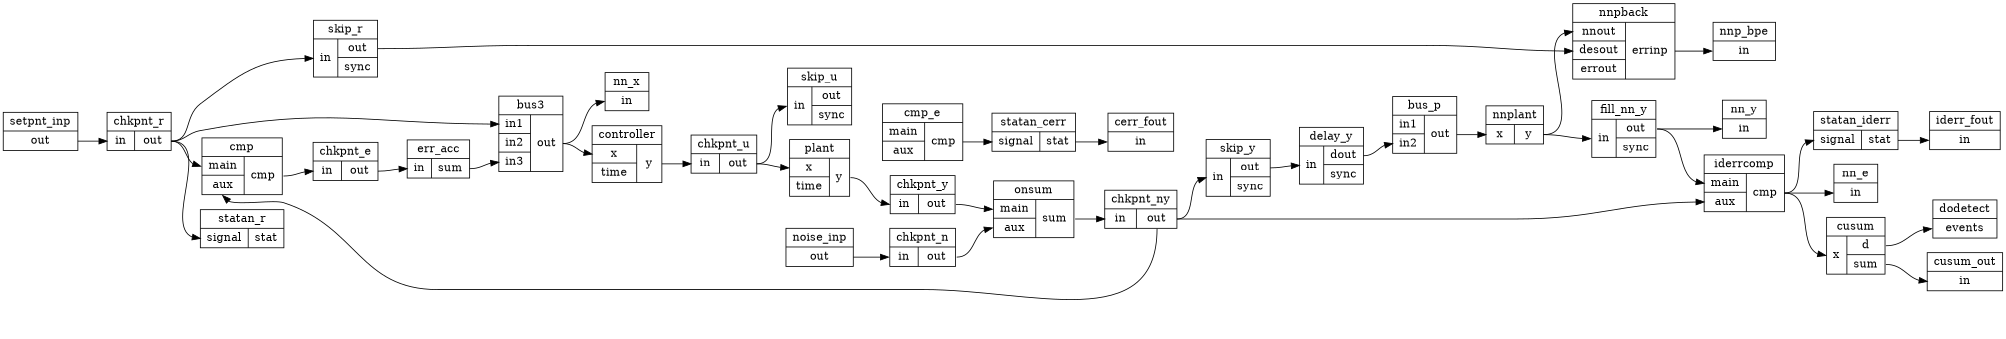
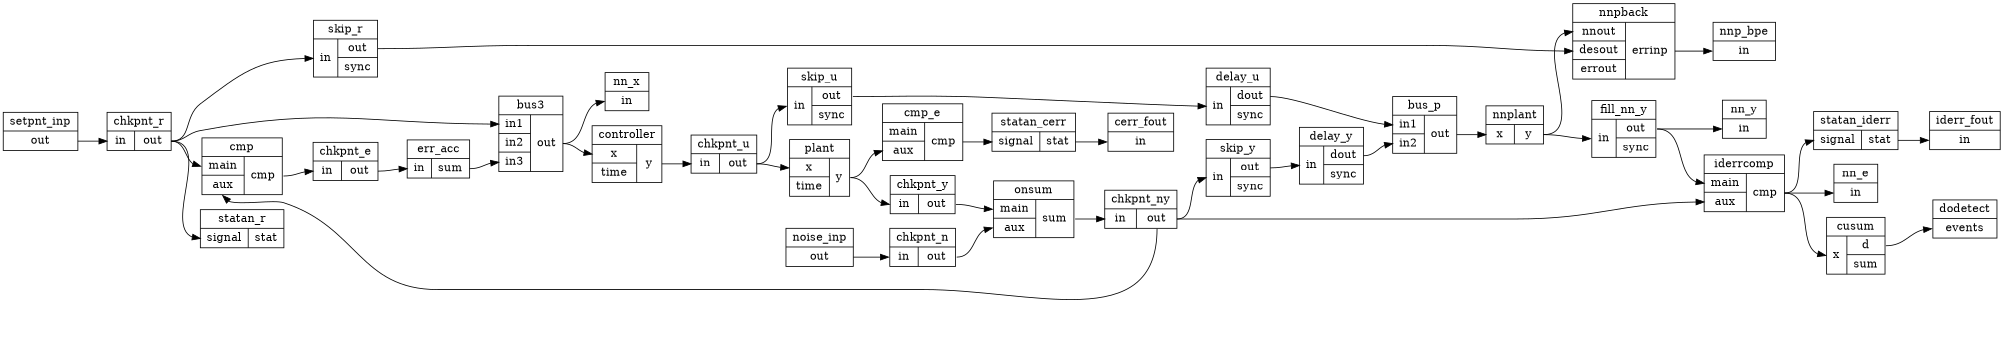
node "delay_u": added
edge "plant" -> "cmp_e": added
node "cusum_out": removed
